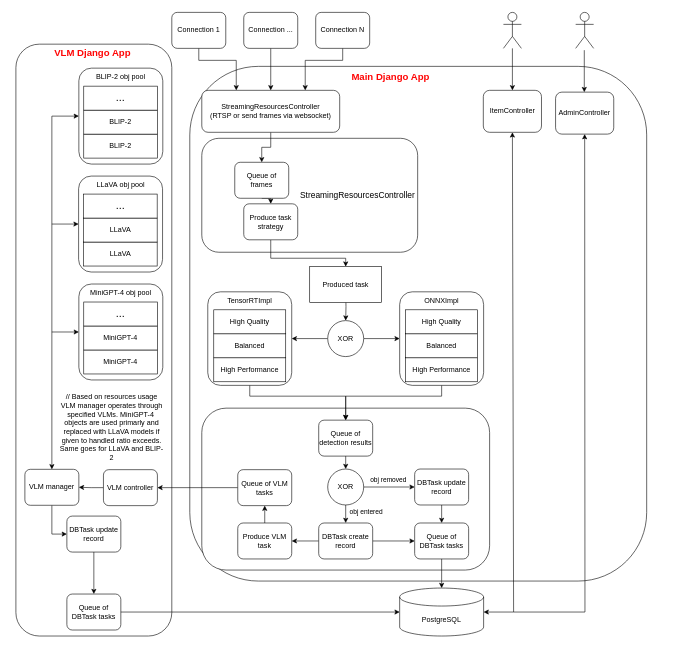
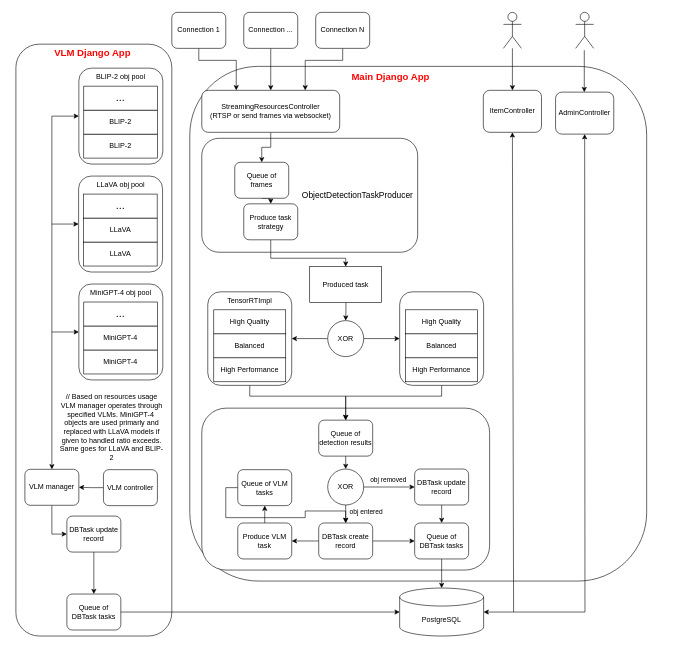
node "StreamingResourcesController": label "StreamingResourcesController" -> "ObjectDetectionTaskProducer"
node "ONNXImpl": removed
edge "Queue of VLM tasks" -> "VLM controller": now "Queue of VLM tasks" -> "DBTask create record"
